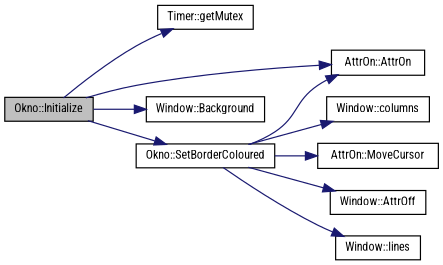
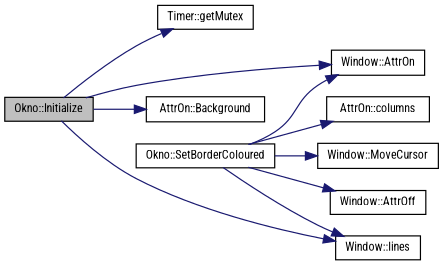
node "AttrOn::AttrOn": label "AttrOn::AttrOn" -> "Window::AttrOn"
node "Window::Background": label "Window::Background" -> "AttrOn::Background"
node "Window::columns": label "Window::columns" -> "AttrOn::columns"
edge "Okno::Initialize" -> "Okno::SetBorderColoured": now "Okno::Initialize" -> "Window::lines"
node "AttrOn::MoveCursor": label "AttrOn::MoveCursor" -> "Window::MoveCursor"
